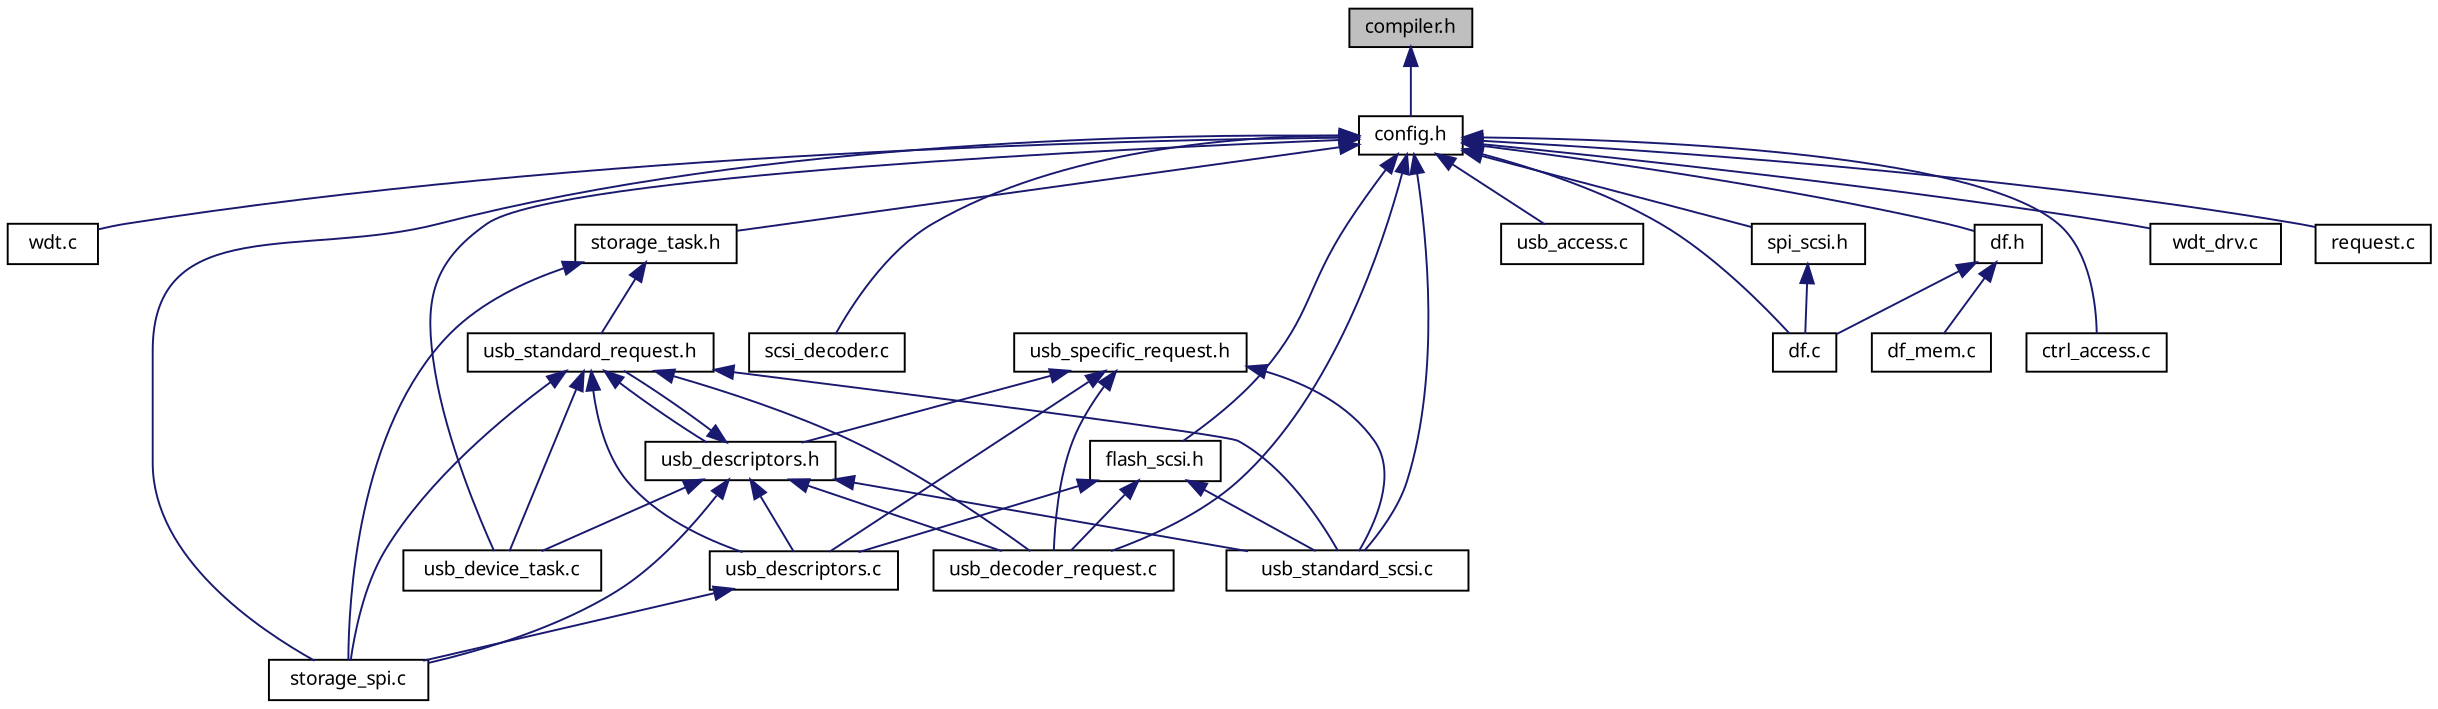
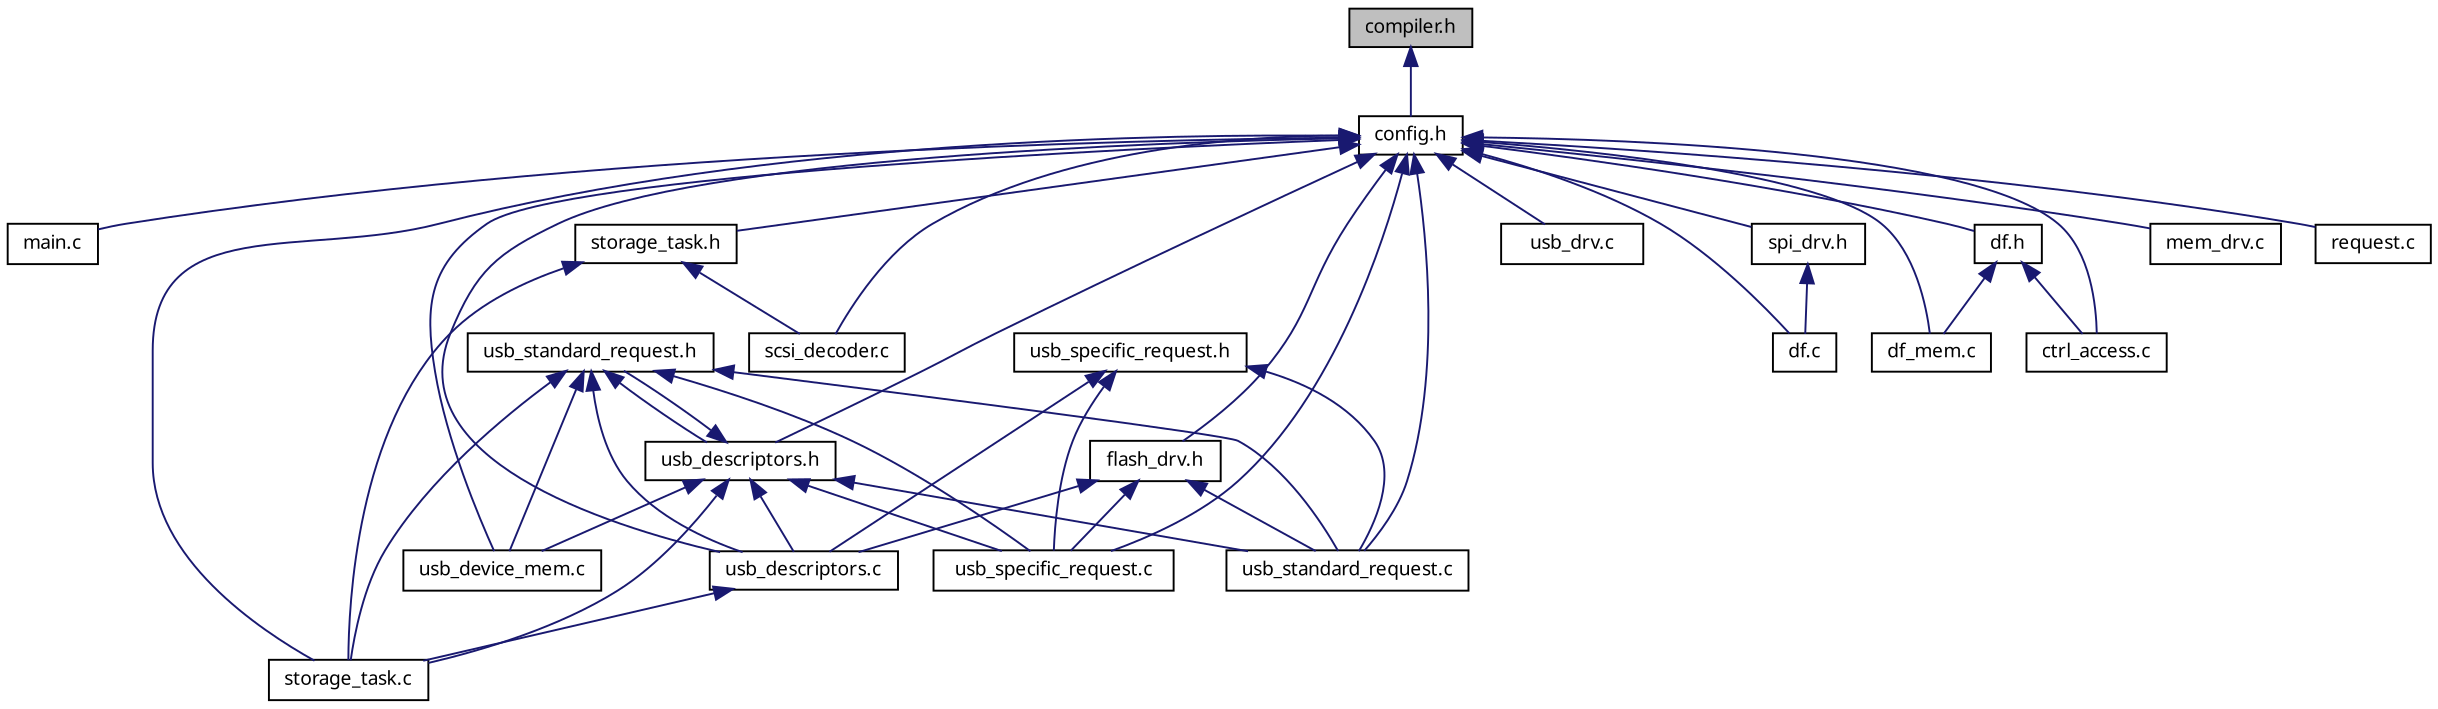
edge "df_mem.c" -> "config.h": added
edge "usb_descriptors.c" -> "config.h": added
node "wdt.c": label "wdt.c" -> "main.c"
node "usb_access.c": label "usb_access.c" -> "usb_drv.c"
node "spi_scsi.h": label "spi_scsi.h" -> "spi_drv.h"
node "wdt_drv.c": label "wdt_drv.c" -> "mem_drv.c"
edge "df.c" -> "df.h": now "ctrl_access.c" -> "df.h"
edge "usb_standard_request.h" -> "storage_task.h": now "scsi_decoder.c" -> "storage_task.h"
edge "usb_descriptors.h" -> "usb_specific_request.h": now "usb_descriptors.h" -> "config.h"
node "flash_scsi.h": label "flash_scsi.h" -> "flash_drv.h"
node "usb_device_task.c": label "usb_device_task.c" -> "usb_device_mem.c"
node "usb_decoder_request.c": label "usb_decoder_request.c" -> "usb_specific_request.c"
node "usb_standard_scsi.c": label "usb_standard_scsi.c" -> "usb_standard_request.c"
node "storage_spi.c": label "storage_spi.c" -> "storage_task.c"
